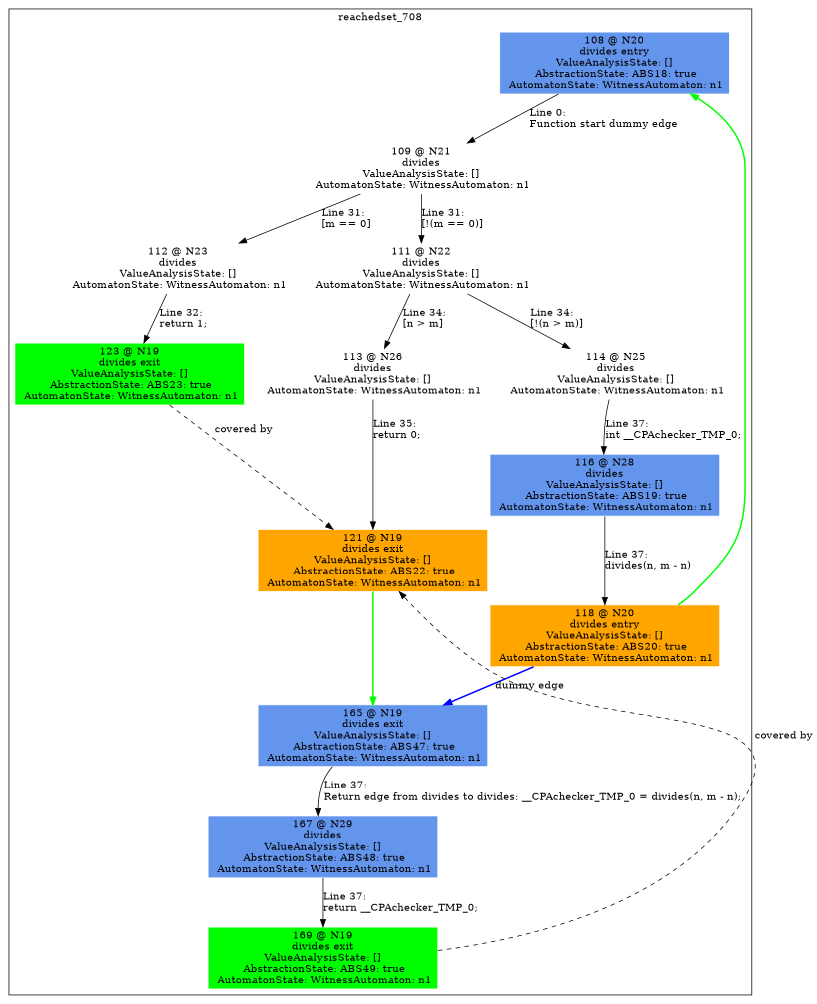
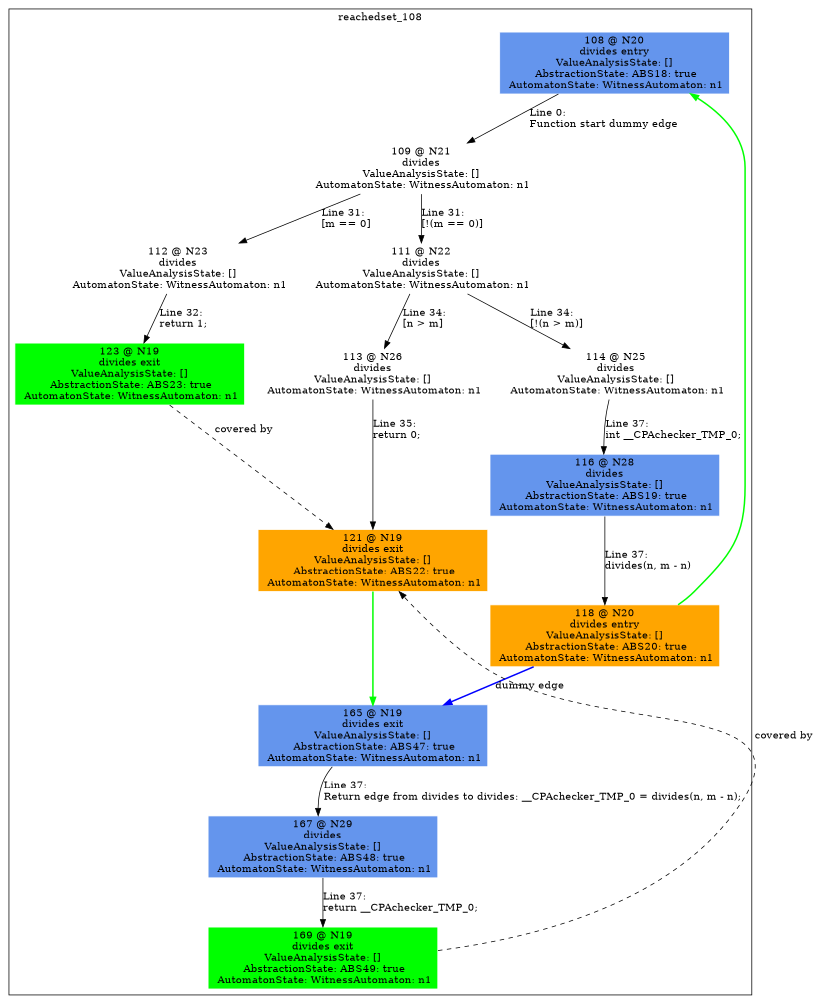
cluster "reachedset_708": label "reachedset_708" -> "reachedset_108"
